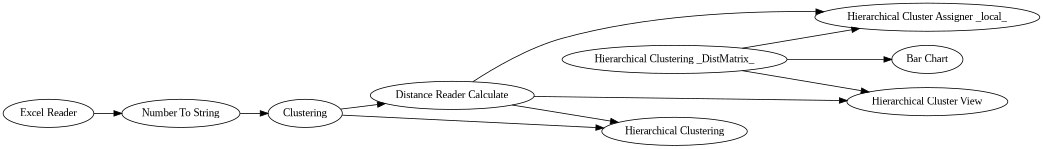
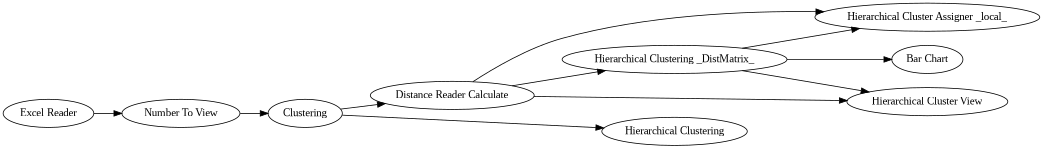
node "Number To String": label "Number To String" -> "Number To View"
edge "Distance Reader Calculate" -> "Hierarchical Clustering": now "Distance Reader Calculate" -> "Hierarchical Clustering _DistMatrix_"
